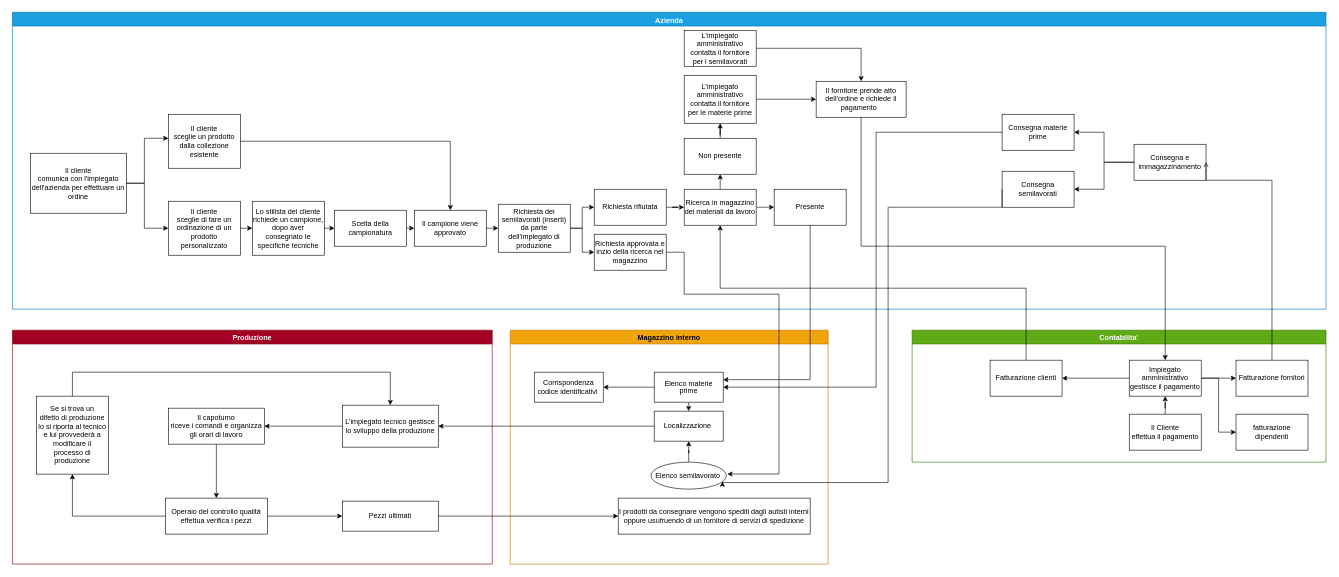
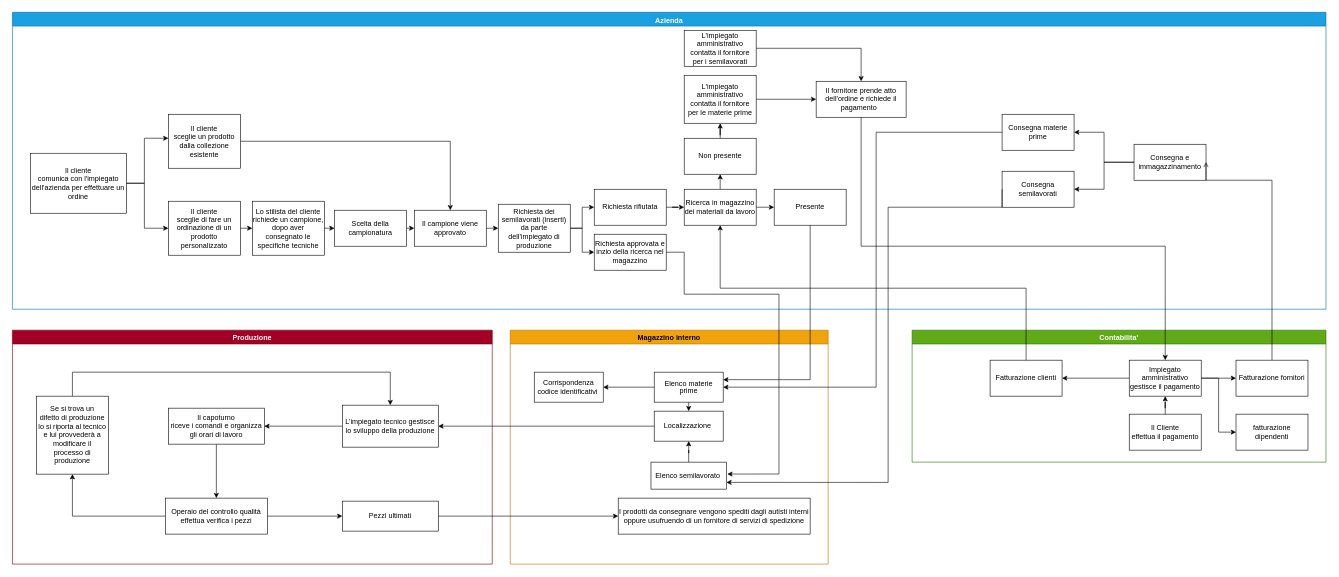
node "Elenco semilavorato": shape ellipse -> rectangle
